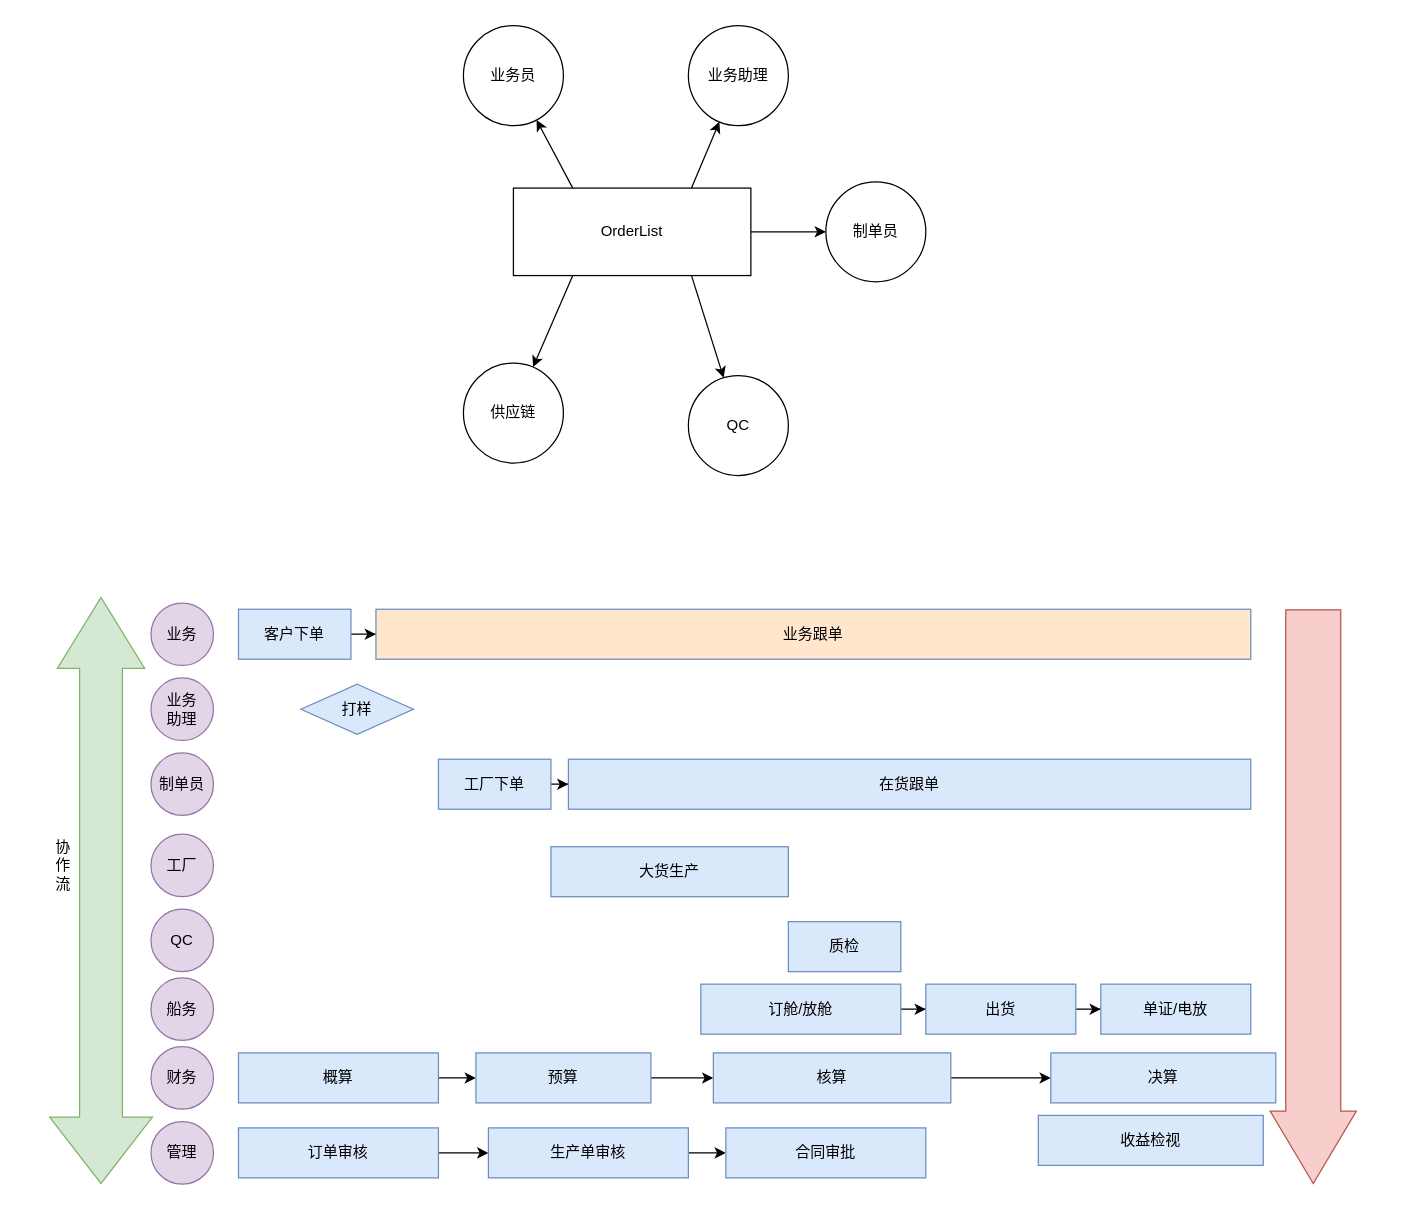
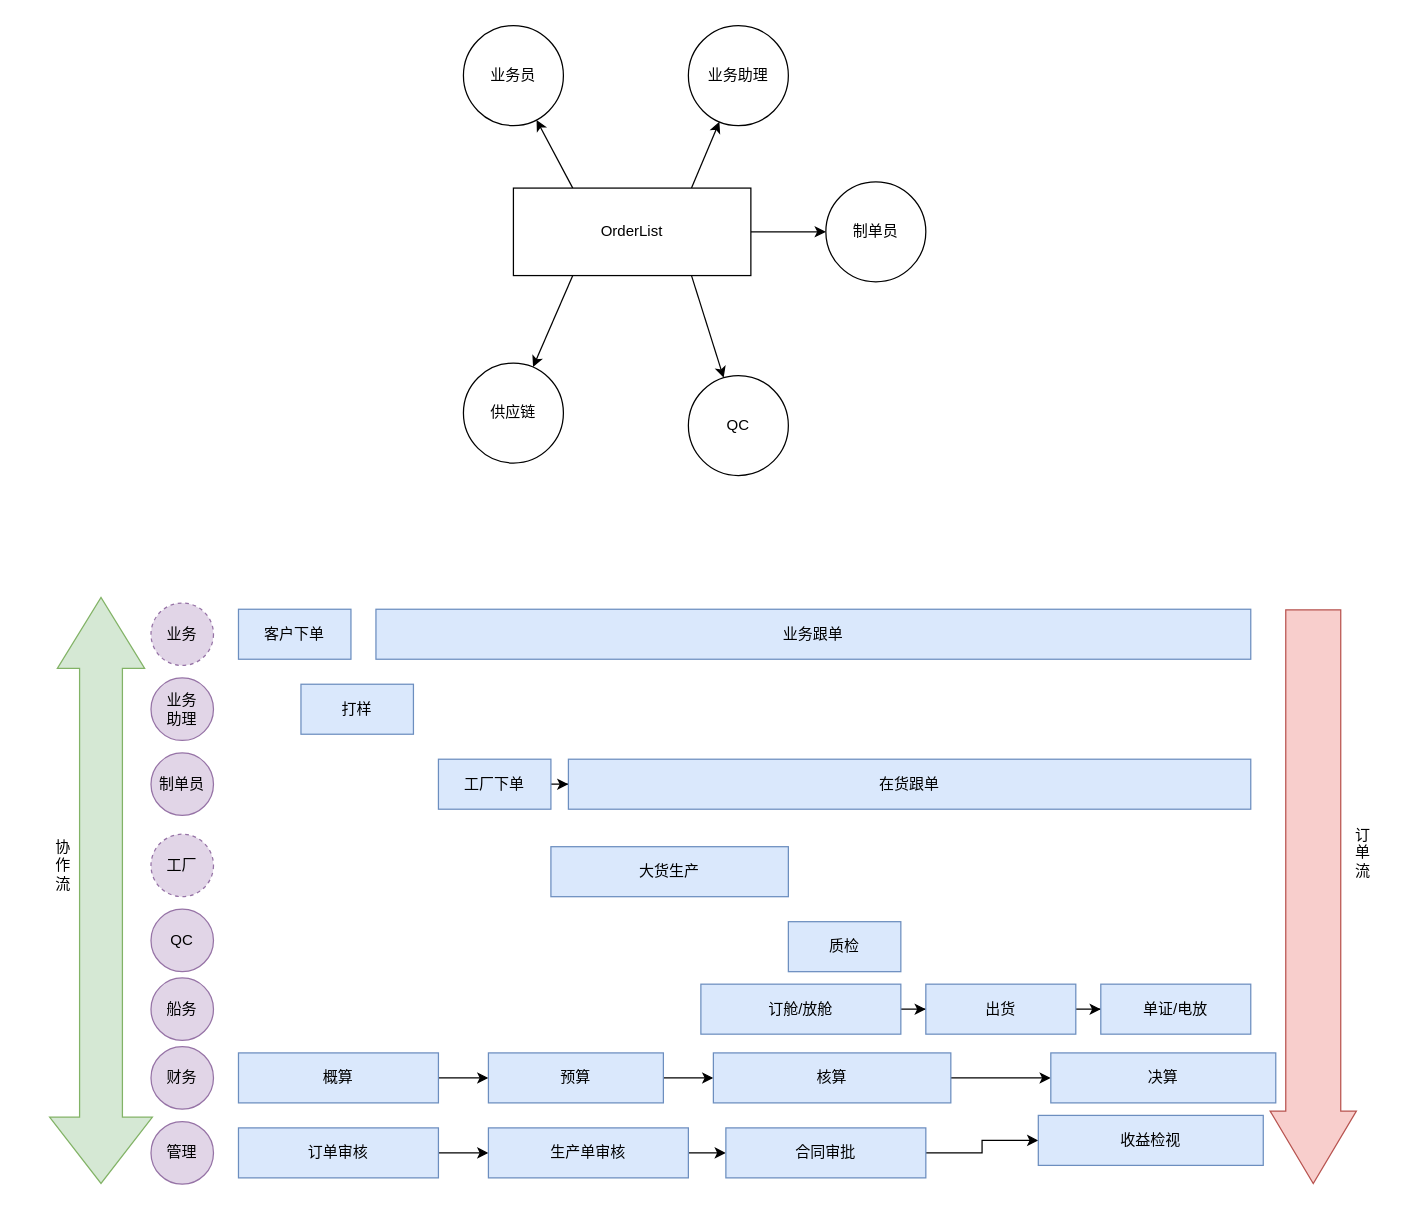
node "业务": style solid -> dashed
edge "客户下单" -> "业务跟单": removed
node "业务跟单": fillcolor #ffe6cc -> #dae8fc
node "打样": shape diamond -> rectangle
node "订 单 流": added
node "工厂": style solid -> dashed
node "预算": moved (563, 1078) -> (576, 1078)
edge "合同审批" -> "收益检视": added
